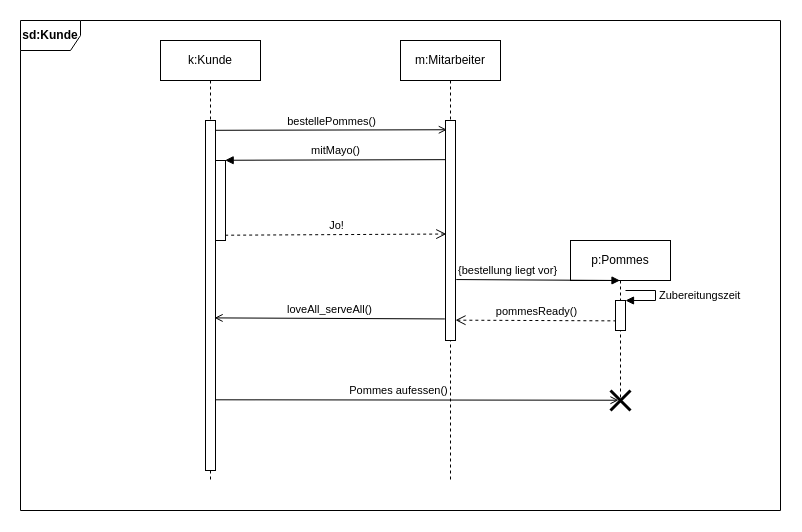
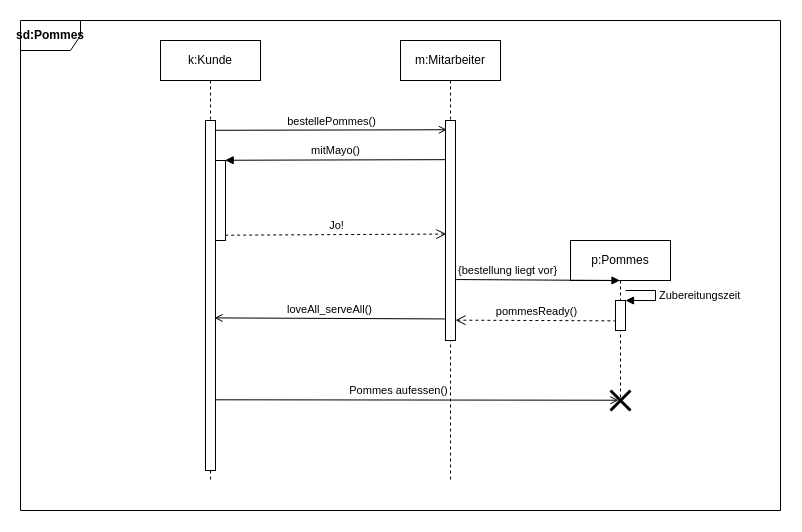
node "sd:Kunde": label "sd:Kunde" -> "sd:Pommes"
